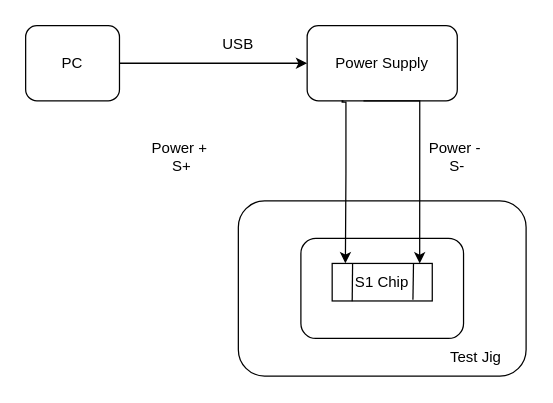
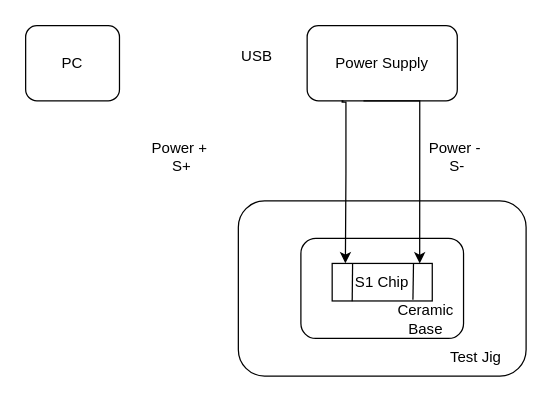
node "USB": moved (238, 44) -> (257, 57)
edge "PC" -> "Power Supply": removed
node "CeramicBase": added
